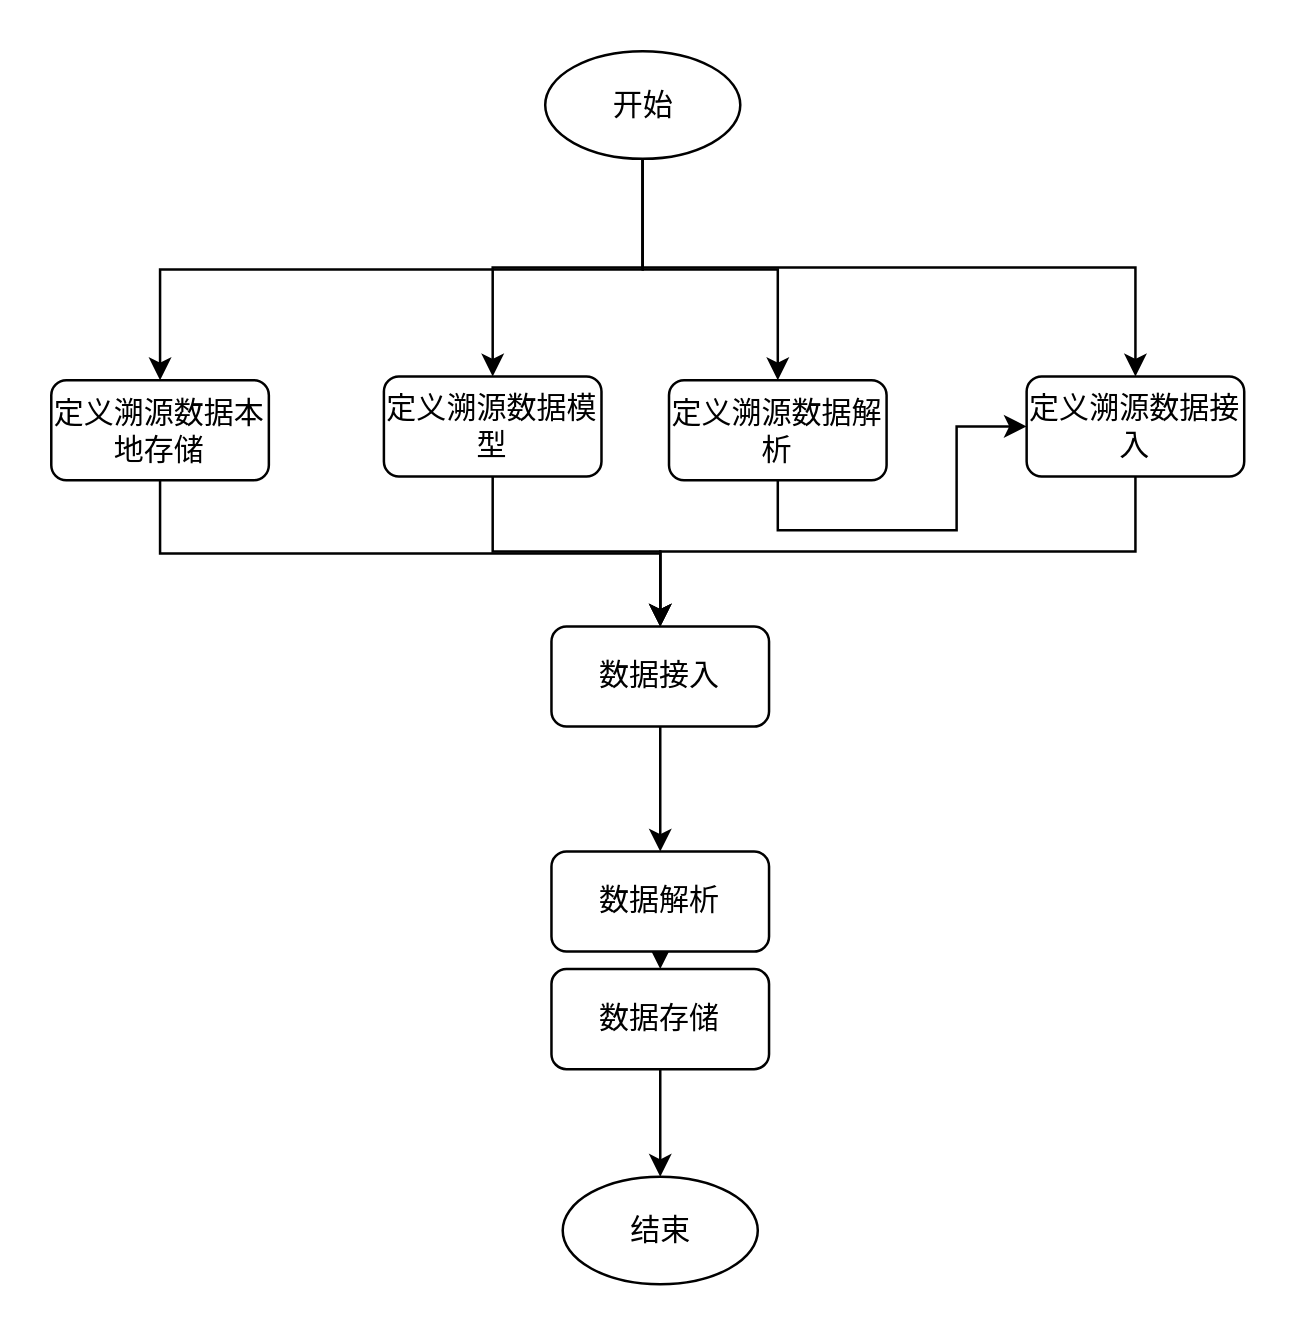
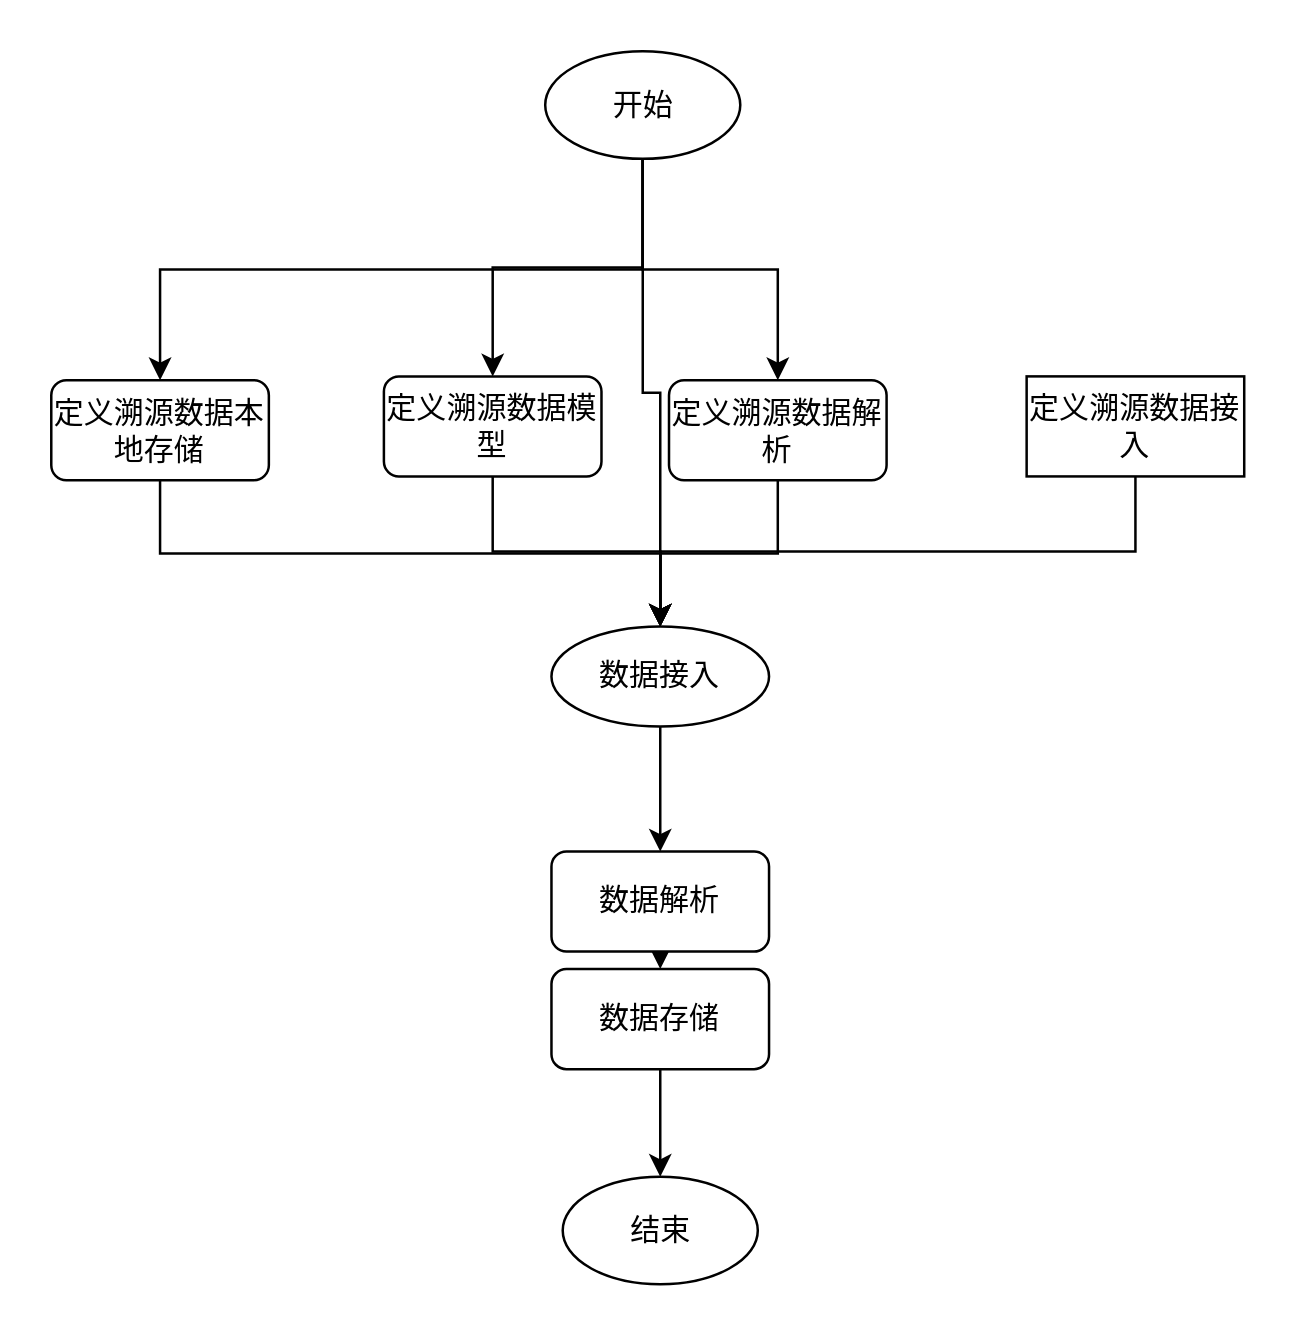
edge "开始" -> "定义溯源数据接入": now "开始" -> "数据接入"
node "定义溯源数据接入": shape rounded rectangle -> rectangle
edge "定义溯源数据解析" -> "定义溯源数据接入": now "定义溯源数据解析" -> "数据接入"
node "数据接入": shape rounded rectangle -> ellipse
